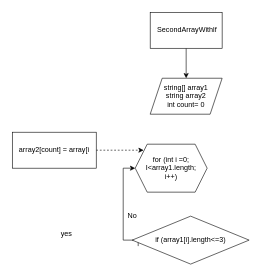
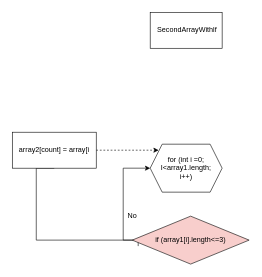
edge "SecondArrayWithlf" -> "string[] array1 string array2 int count= 0": removed
node "string[] array1 string array2 int count= 0": removed
node "for (int i =0; I<array1.length; i++)": moved (171, 168) -> (186, 168)
node "yes": removed
edge "array2[count] = array[i" -- "if (array1[i].length<=3)": added
node "if (array1[i].length<=3)": fillcolor #ffffff -> #f8cecc
